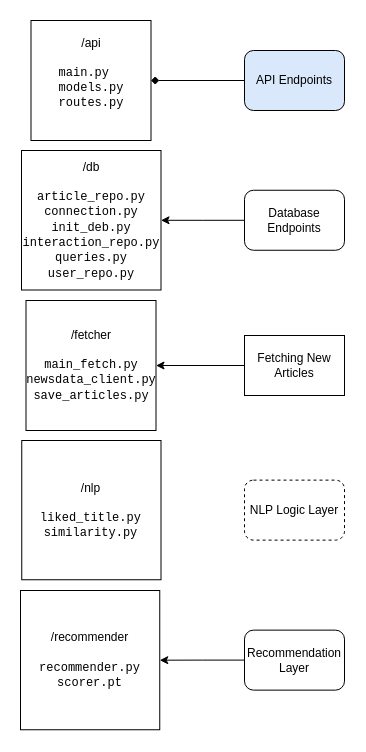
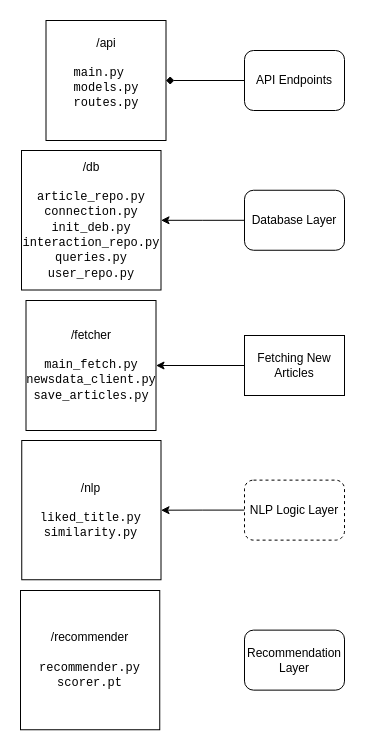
node "/api main.py models.py routes.py": moved (91, 81) -> (106, 81)
node "API Endpoints": fillcolor #dae8fc -> #ffffff
node "Database Endpoints": label "Database Endpoints" -> "Database Layer"
edge "NLP Logic Layer" -> "/nlp liked_title.py similarity.py": added
edge "Recommendation Layer" -> "/recommender recommender.py scorer.pt": removed
